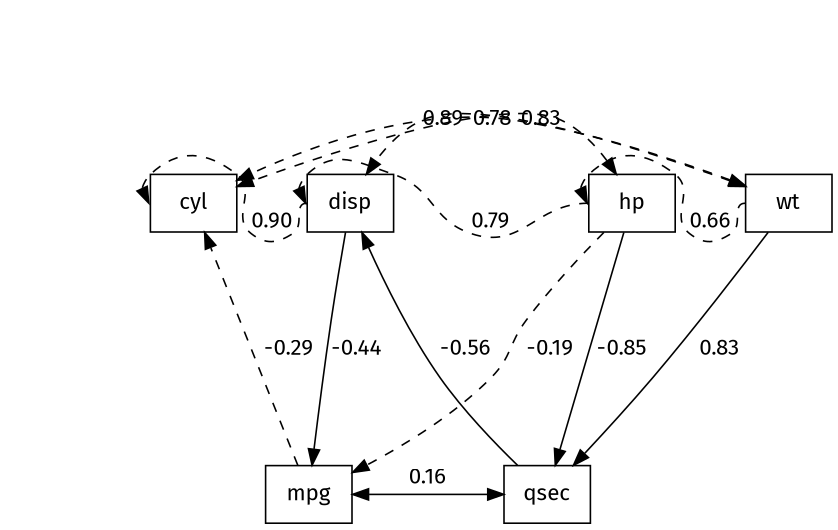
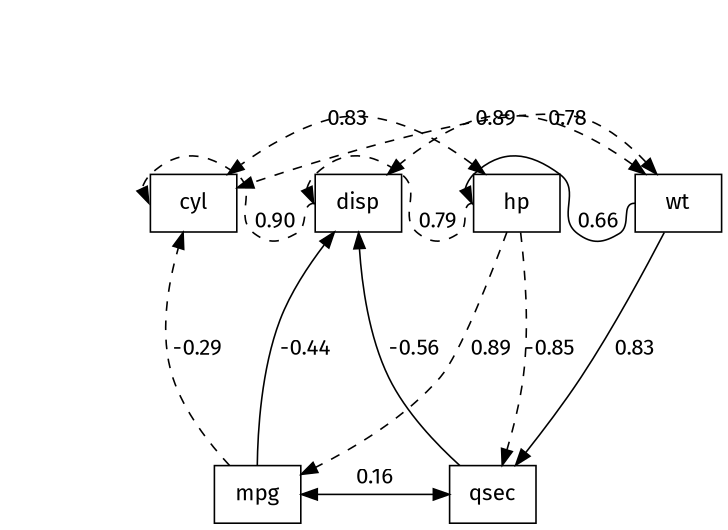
edge "hp" -- "wt": style dashed -> solid
edge "disp" -> "mpg": reversed
edge "hp" -> "qsec": style solid -> dashed
edge "hp" -> "mpg": label "-0.19" -> "0.89"
